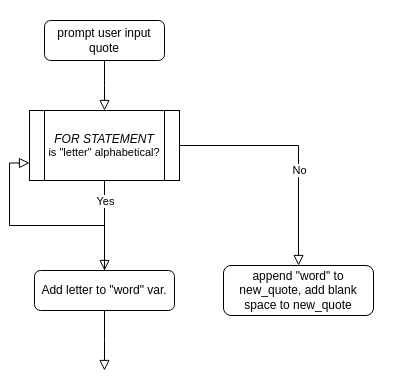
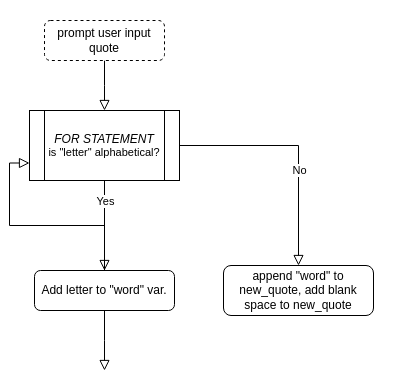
node "prompt user input quote": style solid -> dashed
